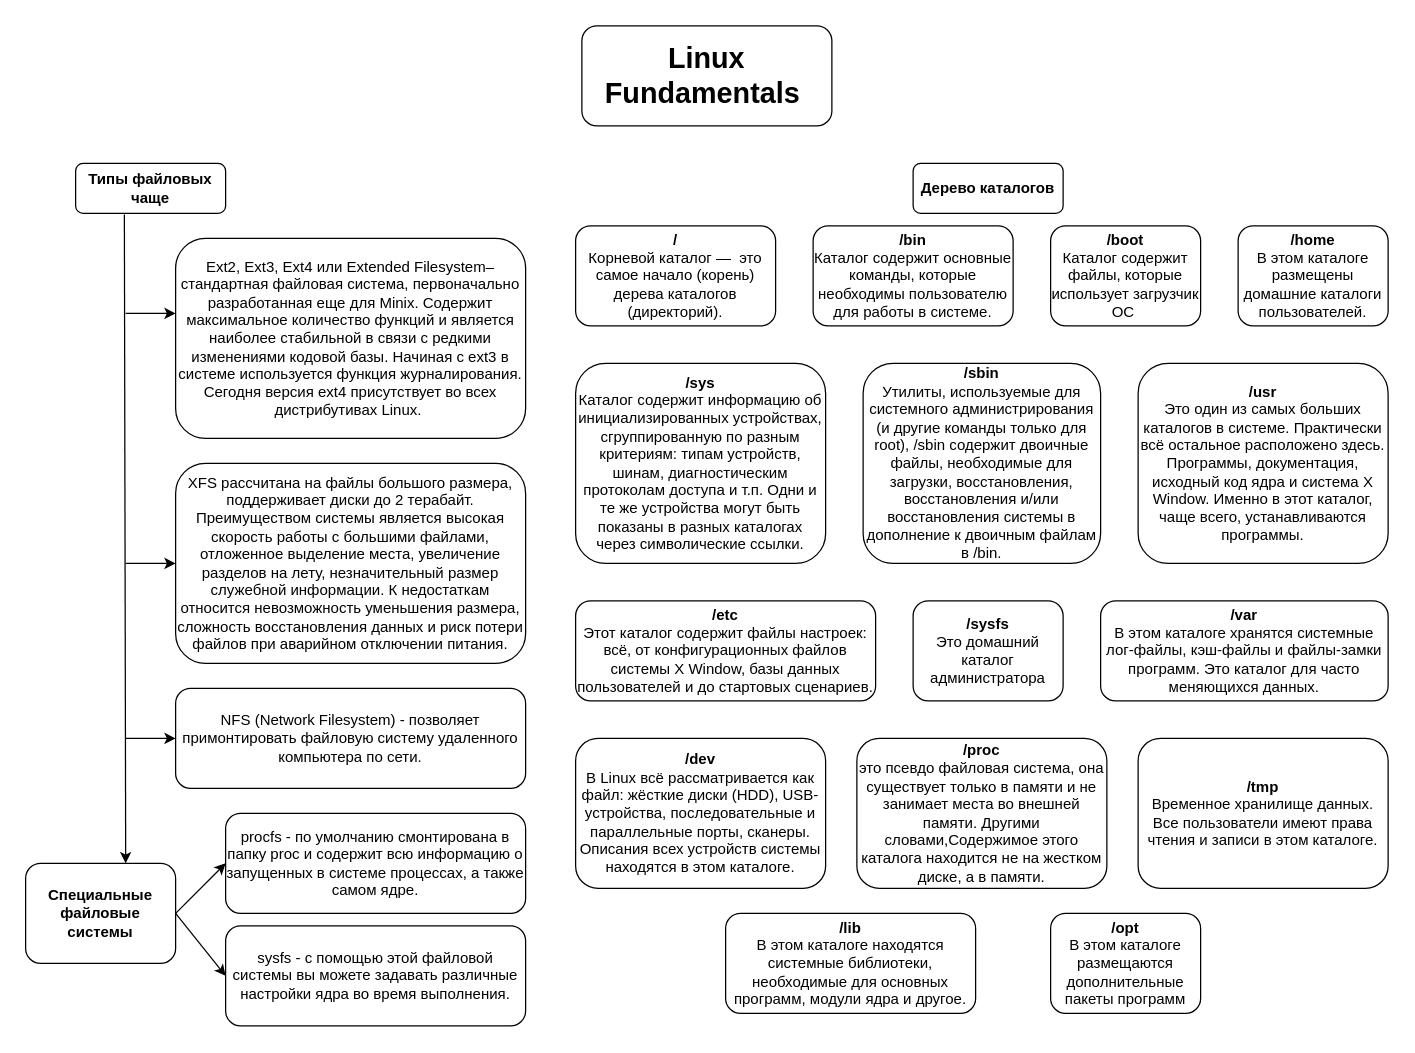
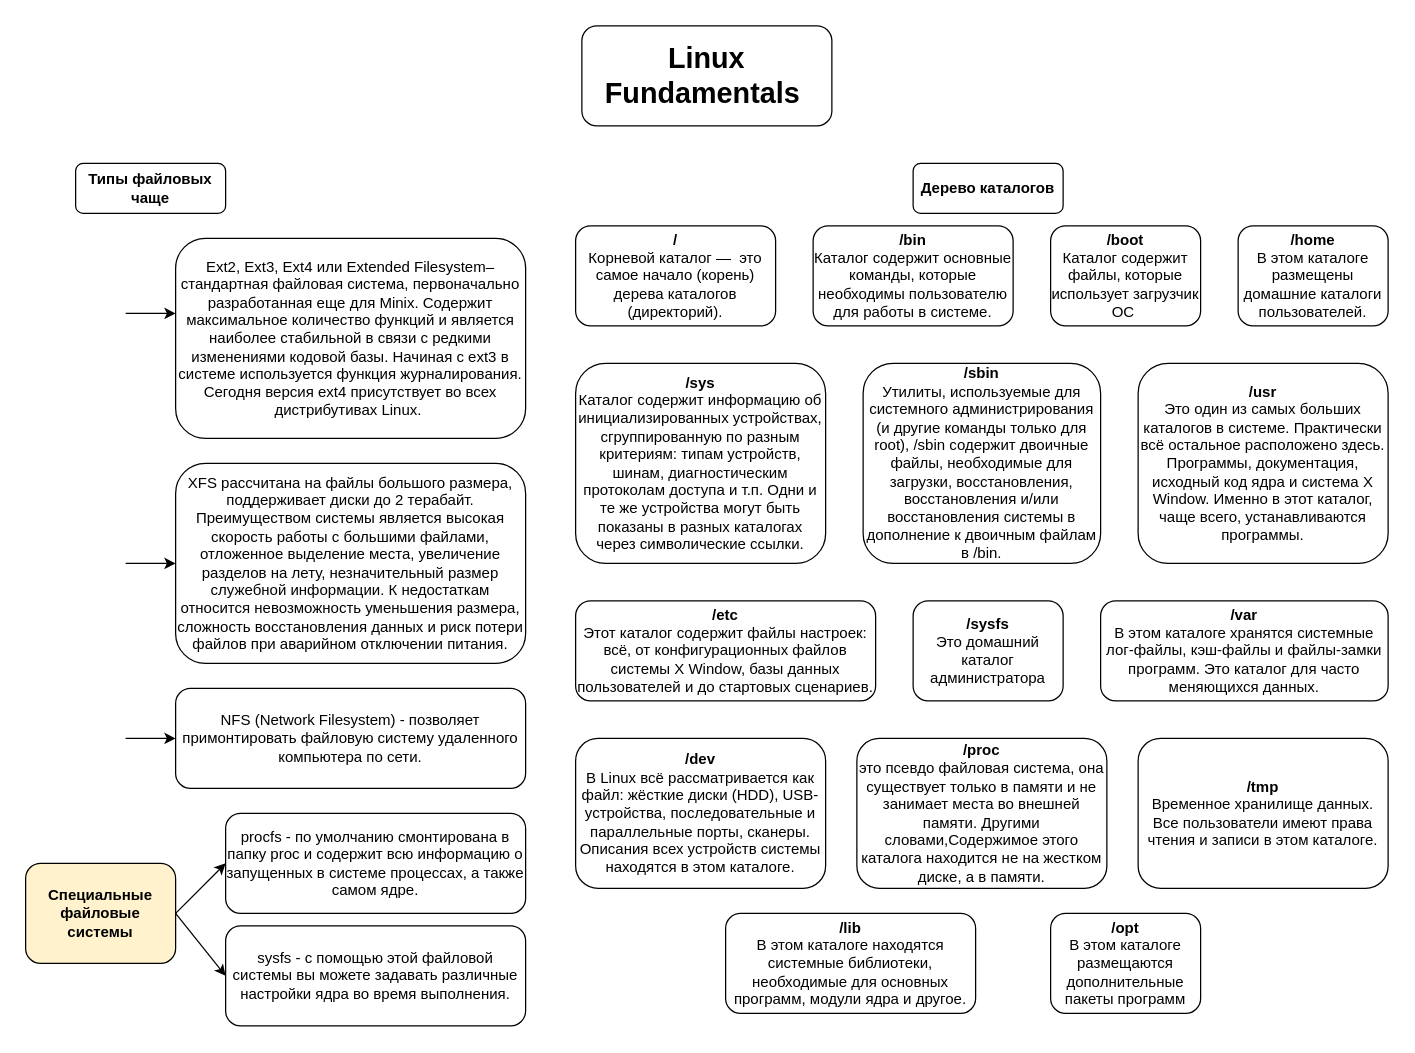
edge "Типы файловых чаще" -> "Специальные файловые системы": removed
node "Специальные файловые системы": fillcolor #ffffff -> #fff2cc
